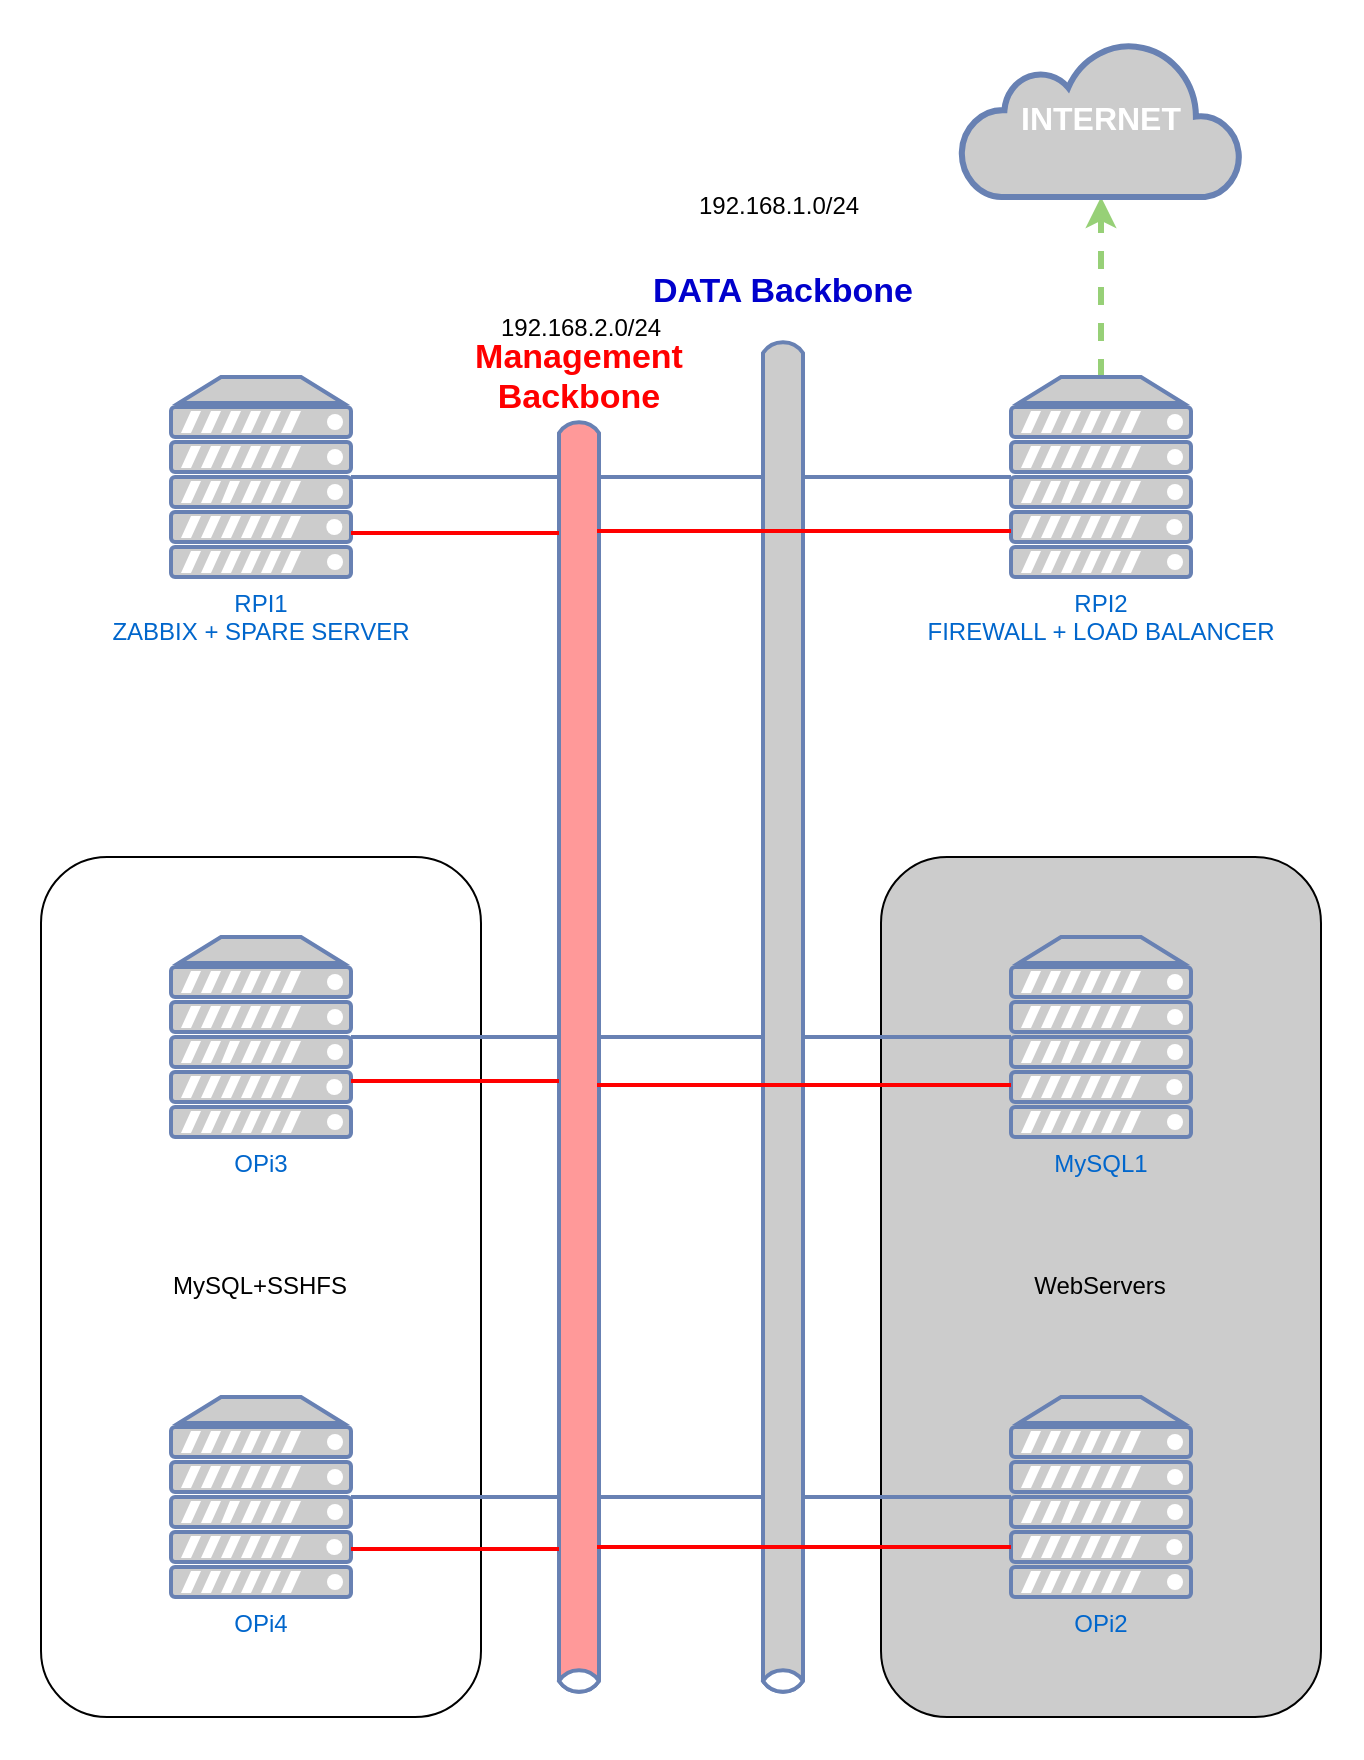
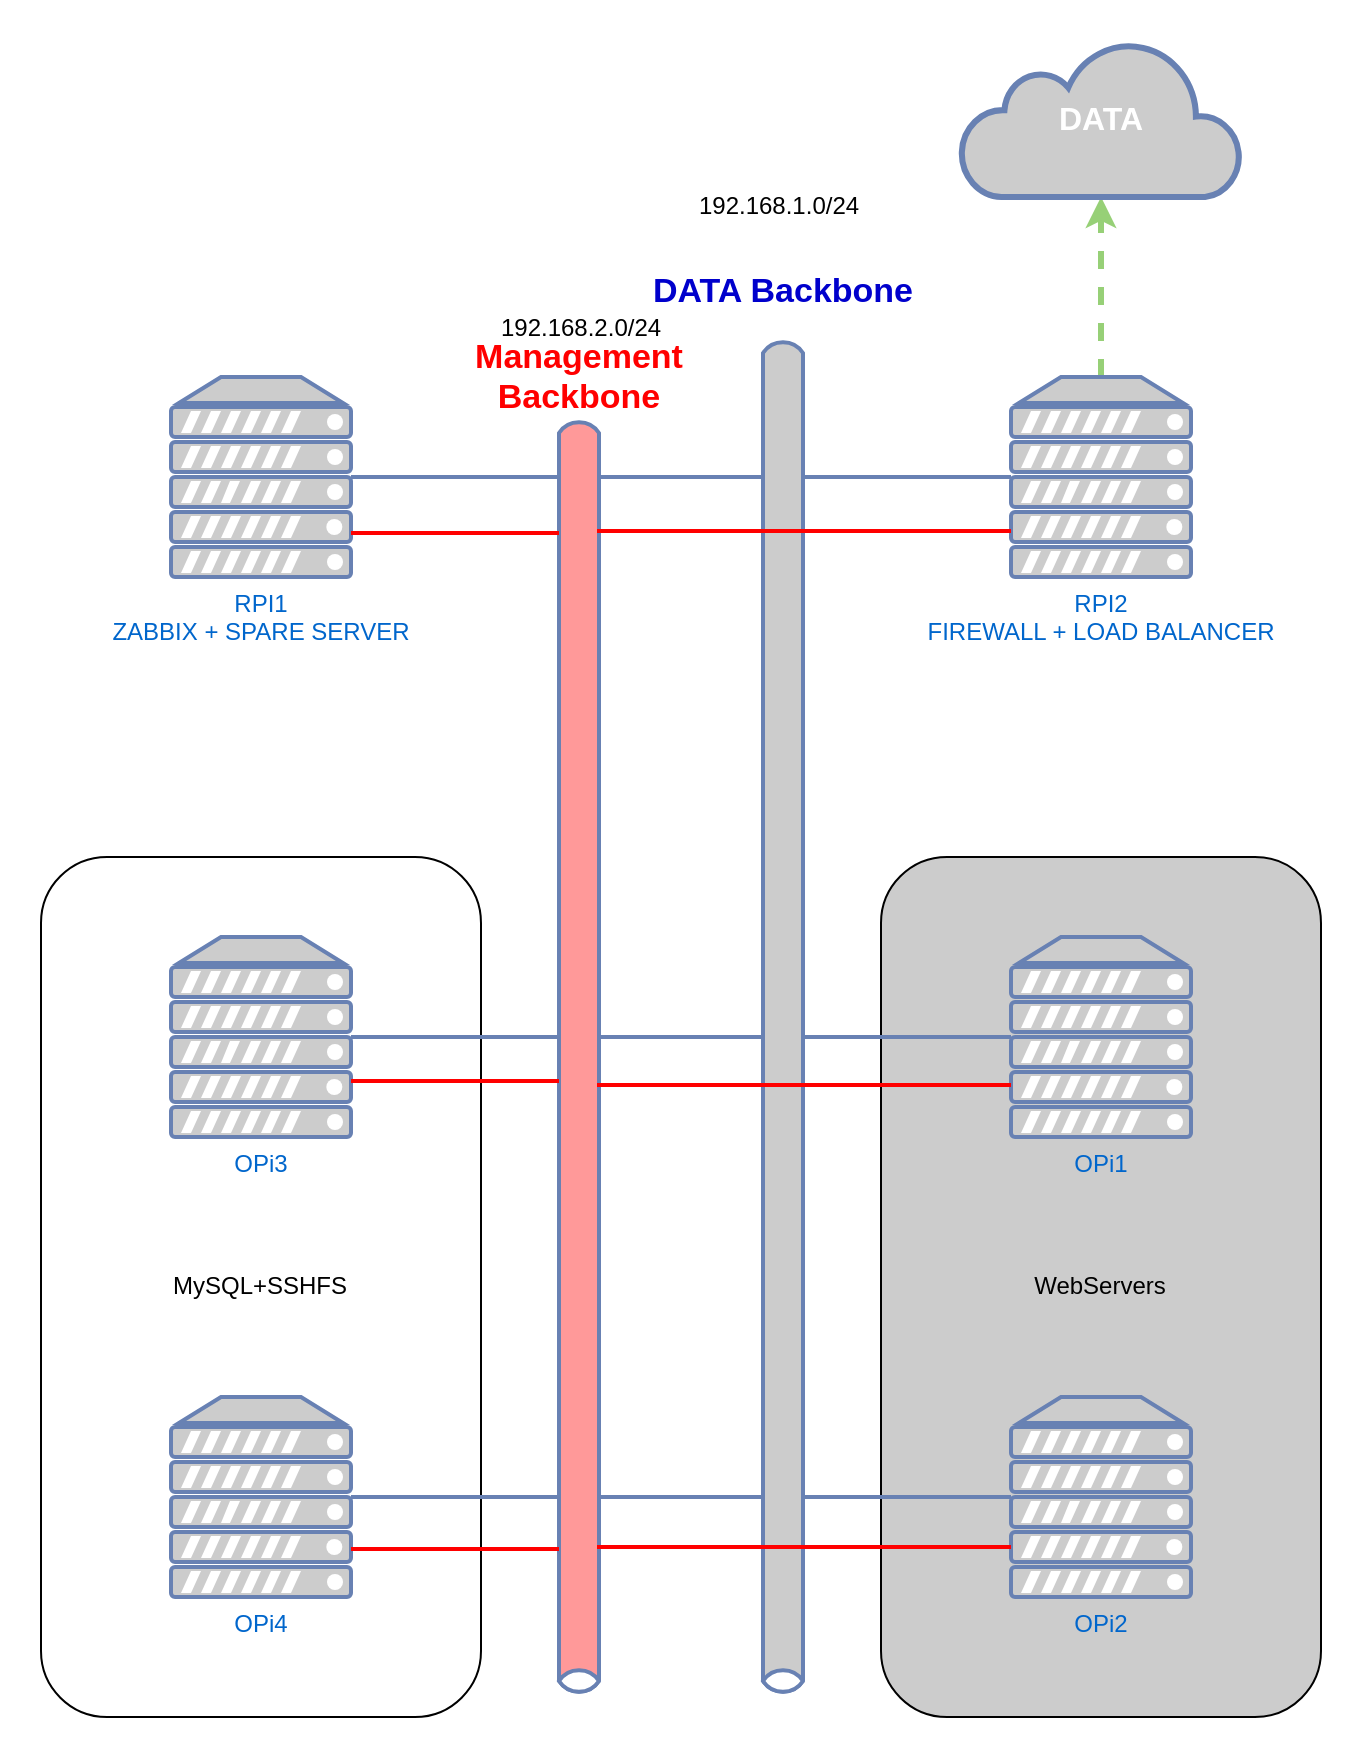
node "INTERNET": label "INTERNET" -> "DATA"
node "MySQL1": label "MySQL1" -> "OPi1"
